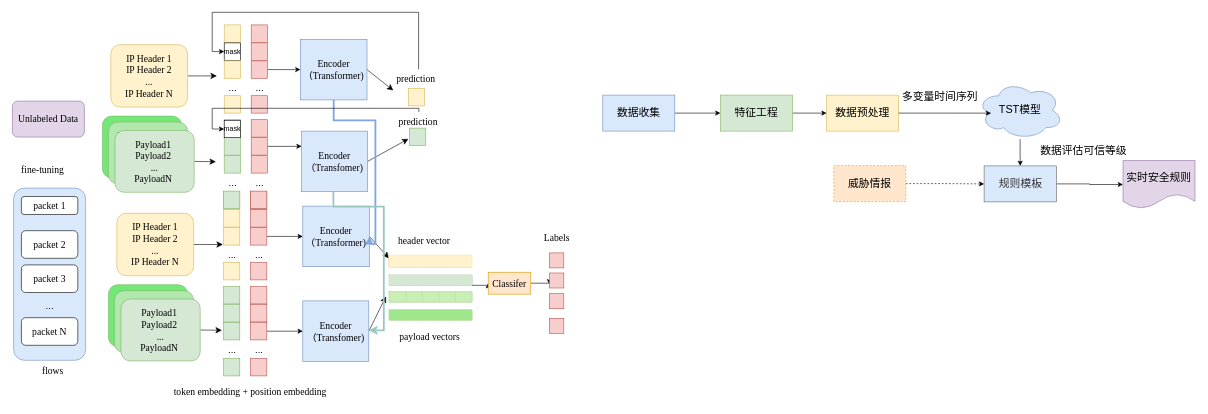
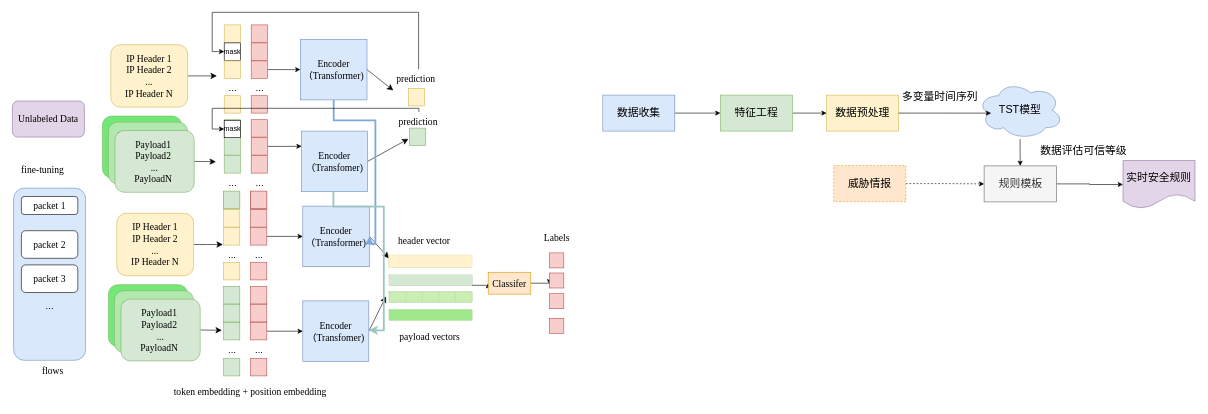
node "规则模板": fillcolor #dae8fc -> #f5f5f5
node "packet N": removed
